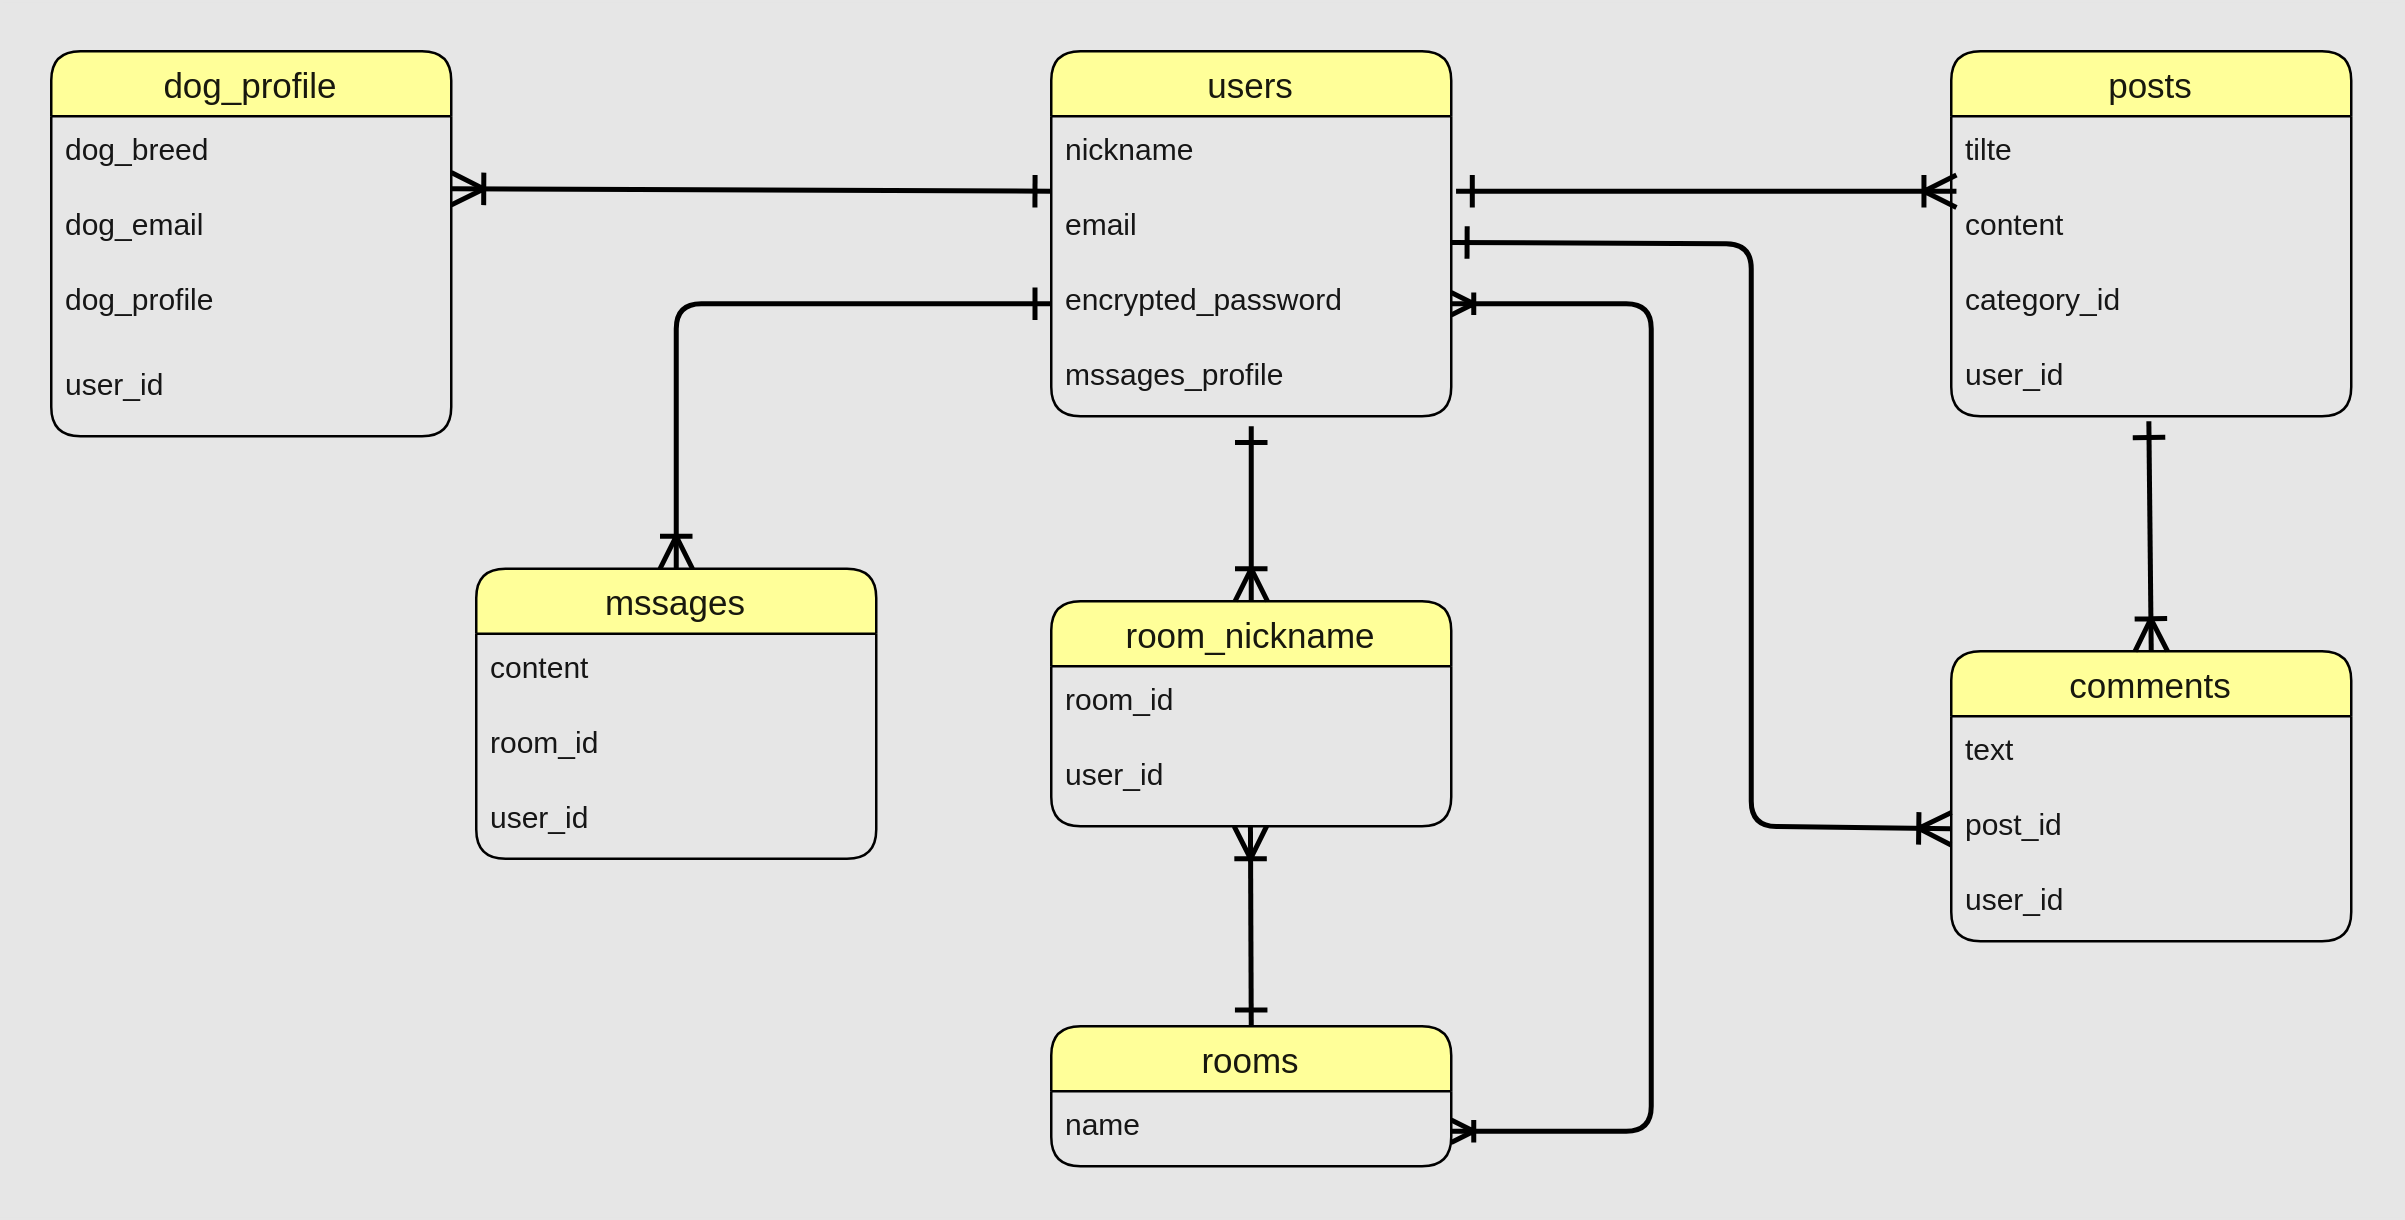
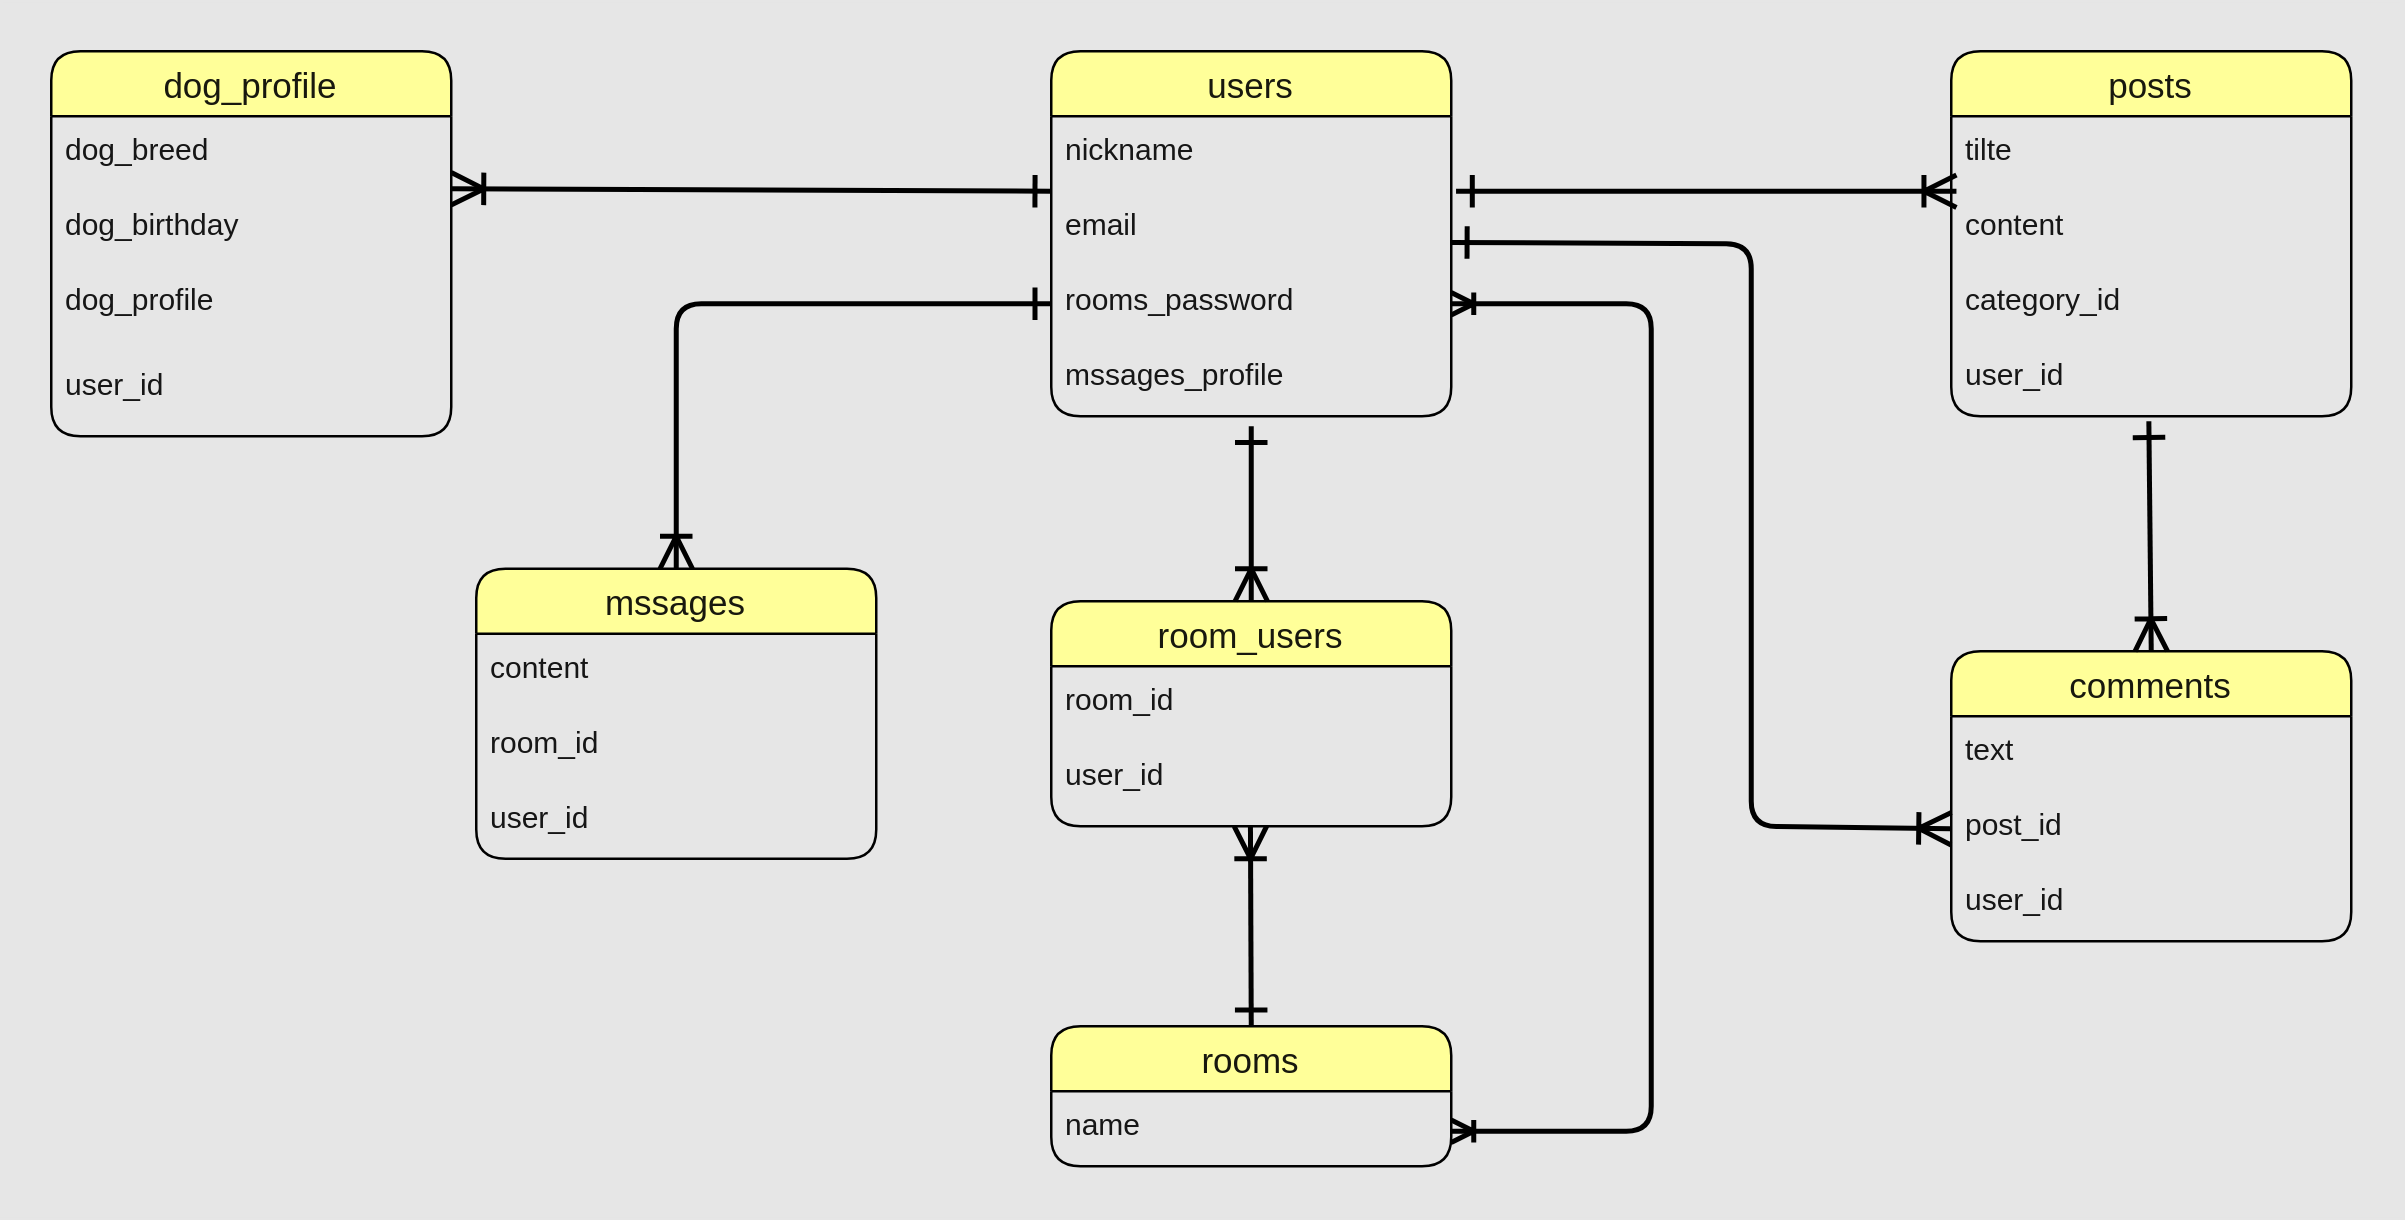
node "dog_email": label "dog_email" -> "dog_birthday"
node "encrypted_password": label "encrypted_password" -> "rooms_password"
node "room_nickname": label "room_nickname" -> "room_users"
